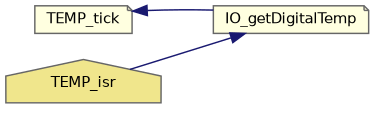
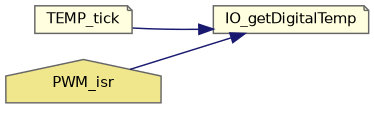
edge "IO_getDigitalTemp" -> "TEMP_tick": reversed
node "TEMP_isr": label "TEMP_isr" -> "PWM_isr"
